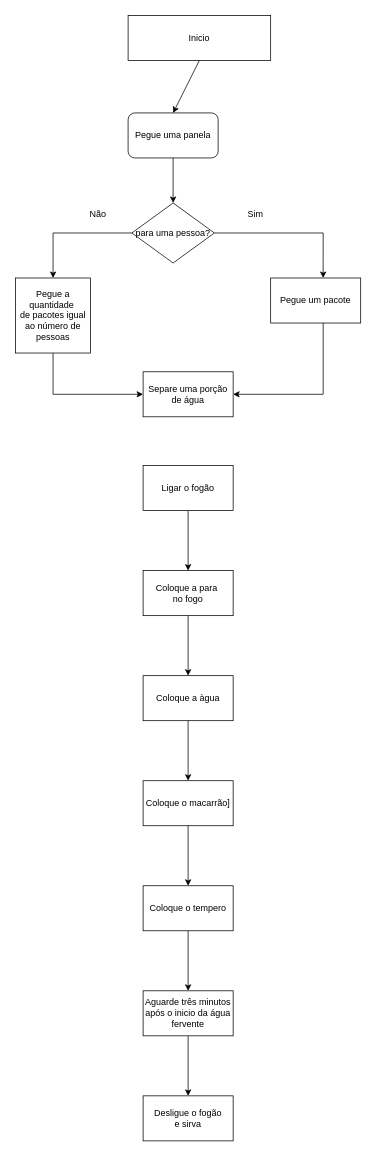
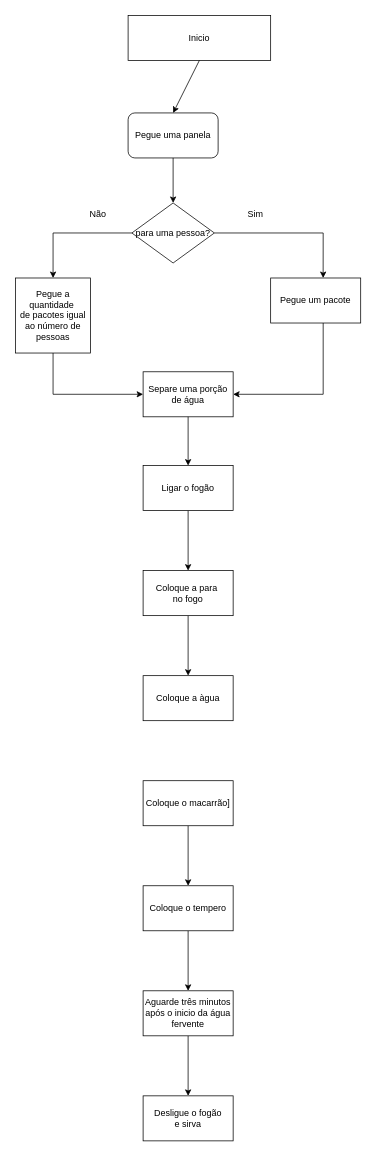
edge "Separe uma porção de água" -> "Ligar o fogão": added
edge "Coloque a àgua" -> "Coloque o macarrão]": removed
